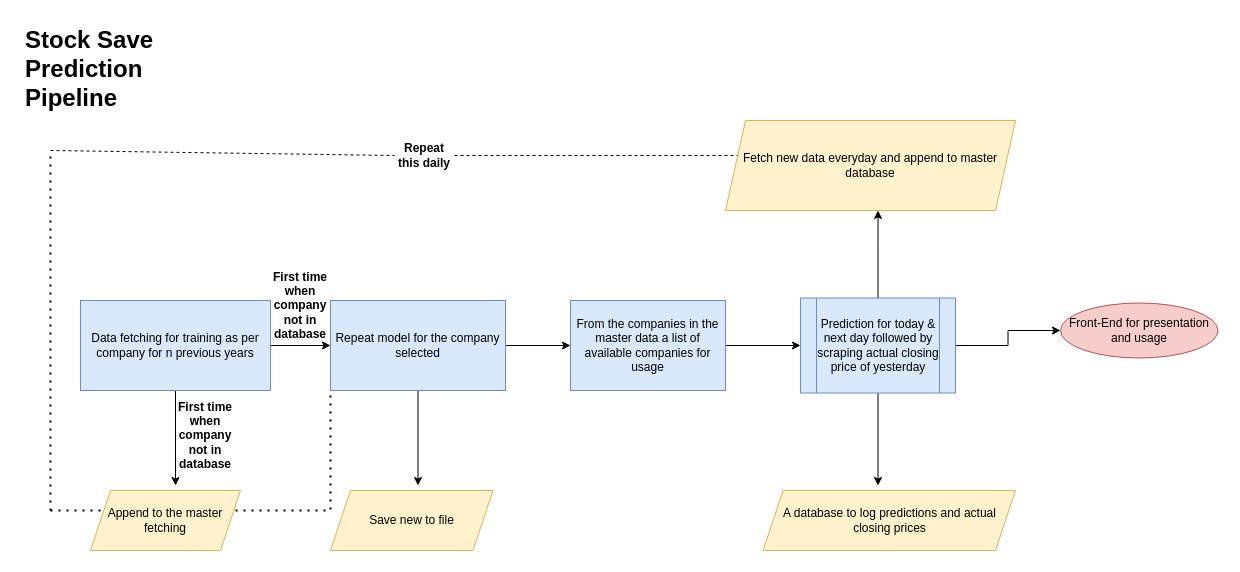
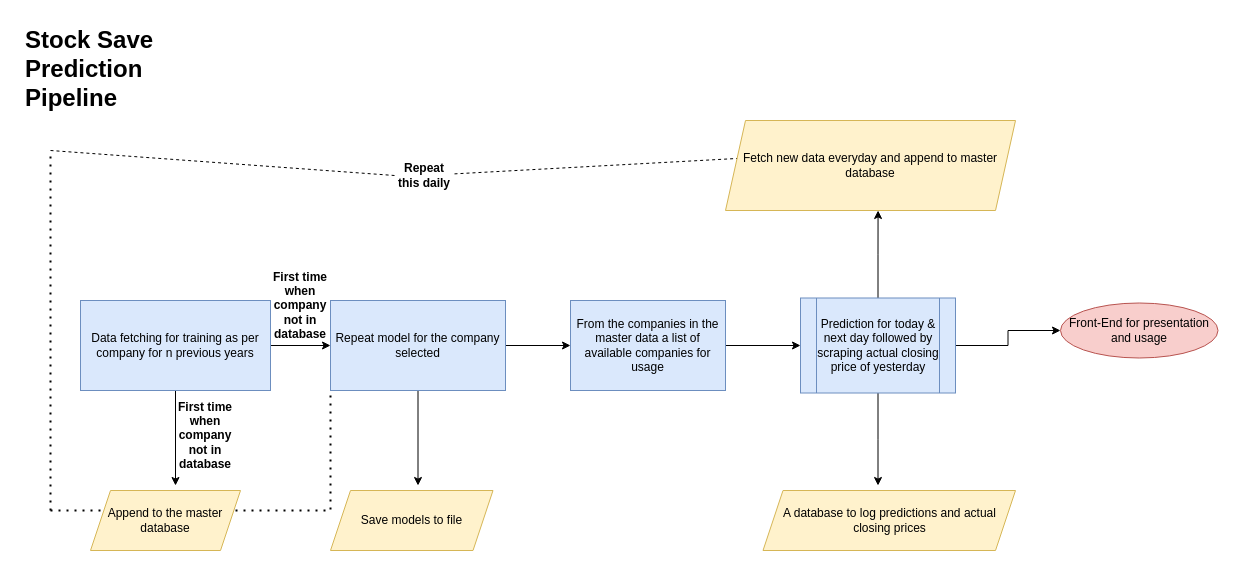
node "Repeat this daily": moved (425, 156) -> (425, 176)
node "Append to the master fetching": label "Append to the master fetching" -> "Append to the master database"
node "Save new to file": label "Save new to file" -> "Save models to file"
